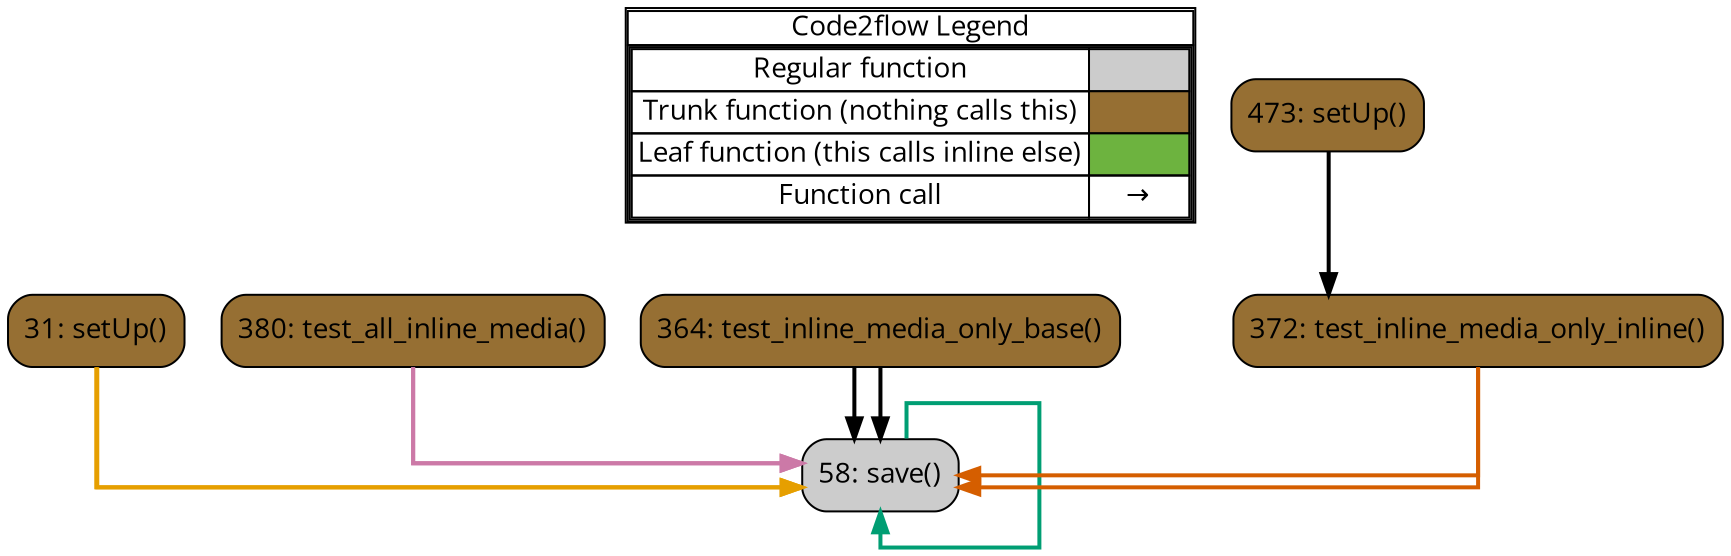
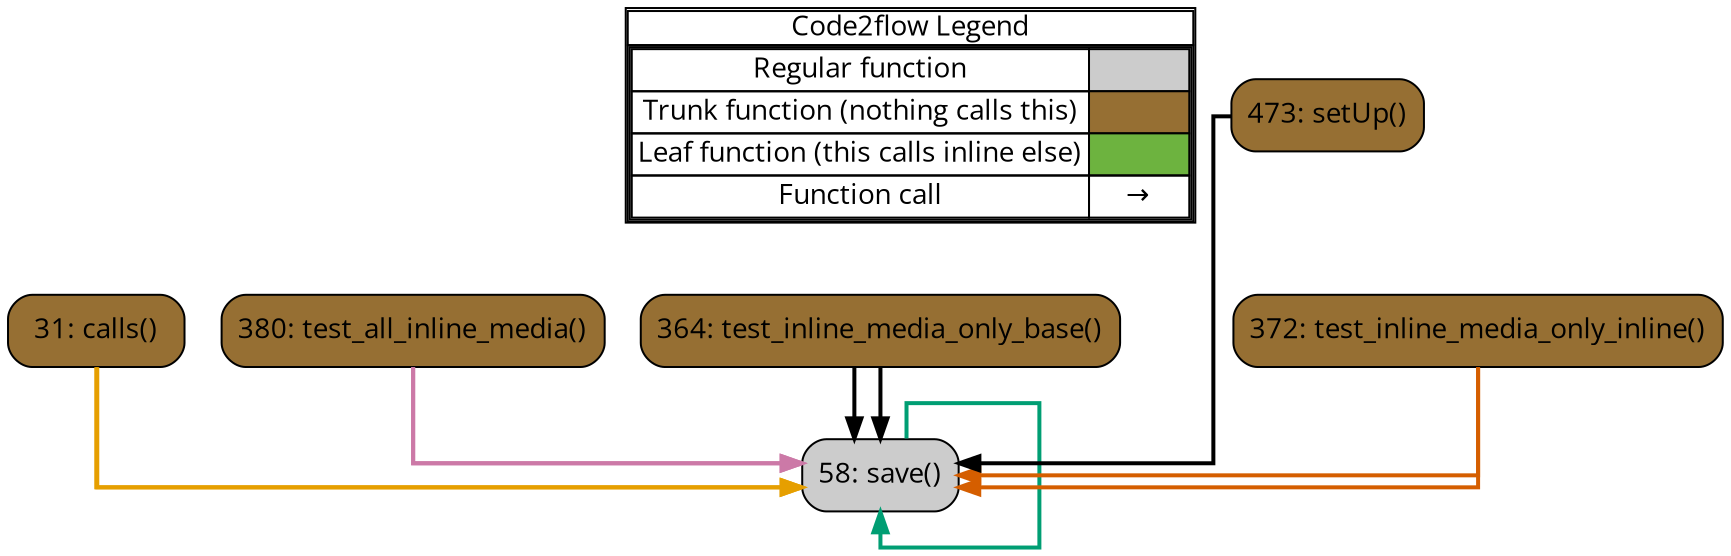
edge "473: setUp()" -> "372: test_inline_media_only_inline()": now "473: setUp()" -> "58: save()"
node "31: setUp()": label "31: setUp()" -> "31: calls()"
